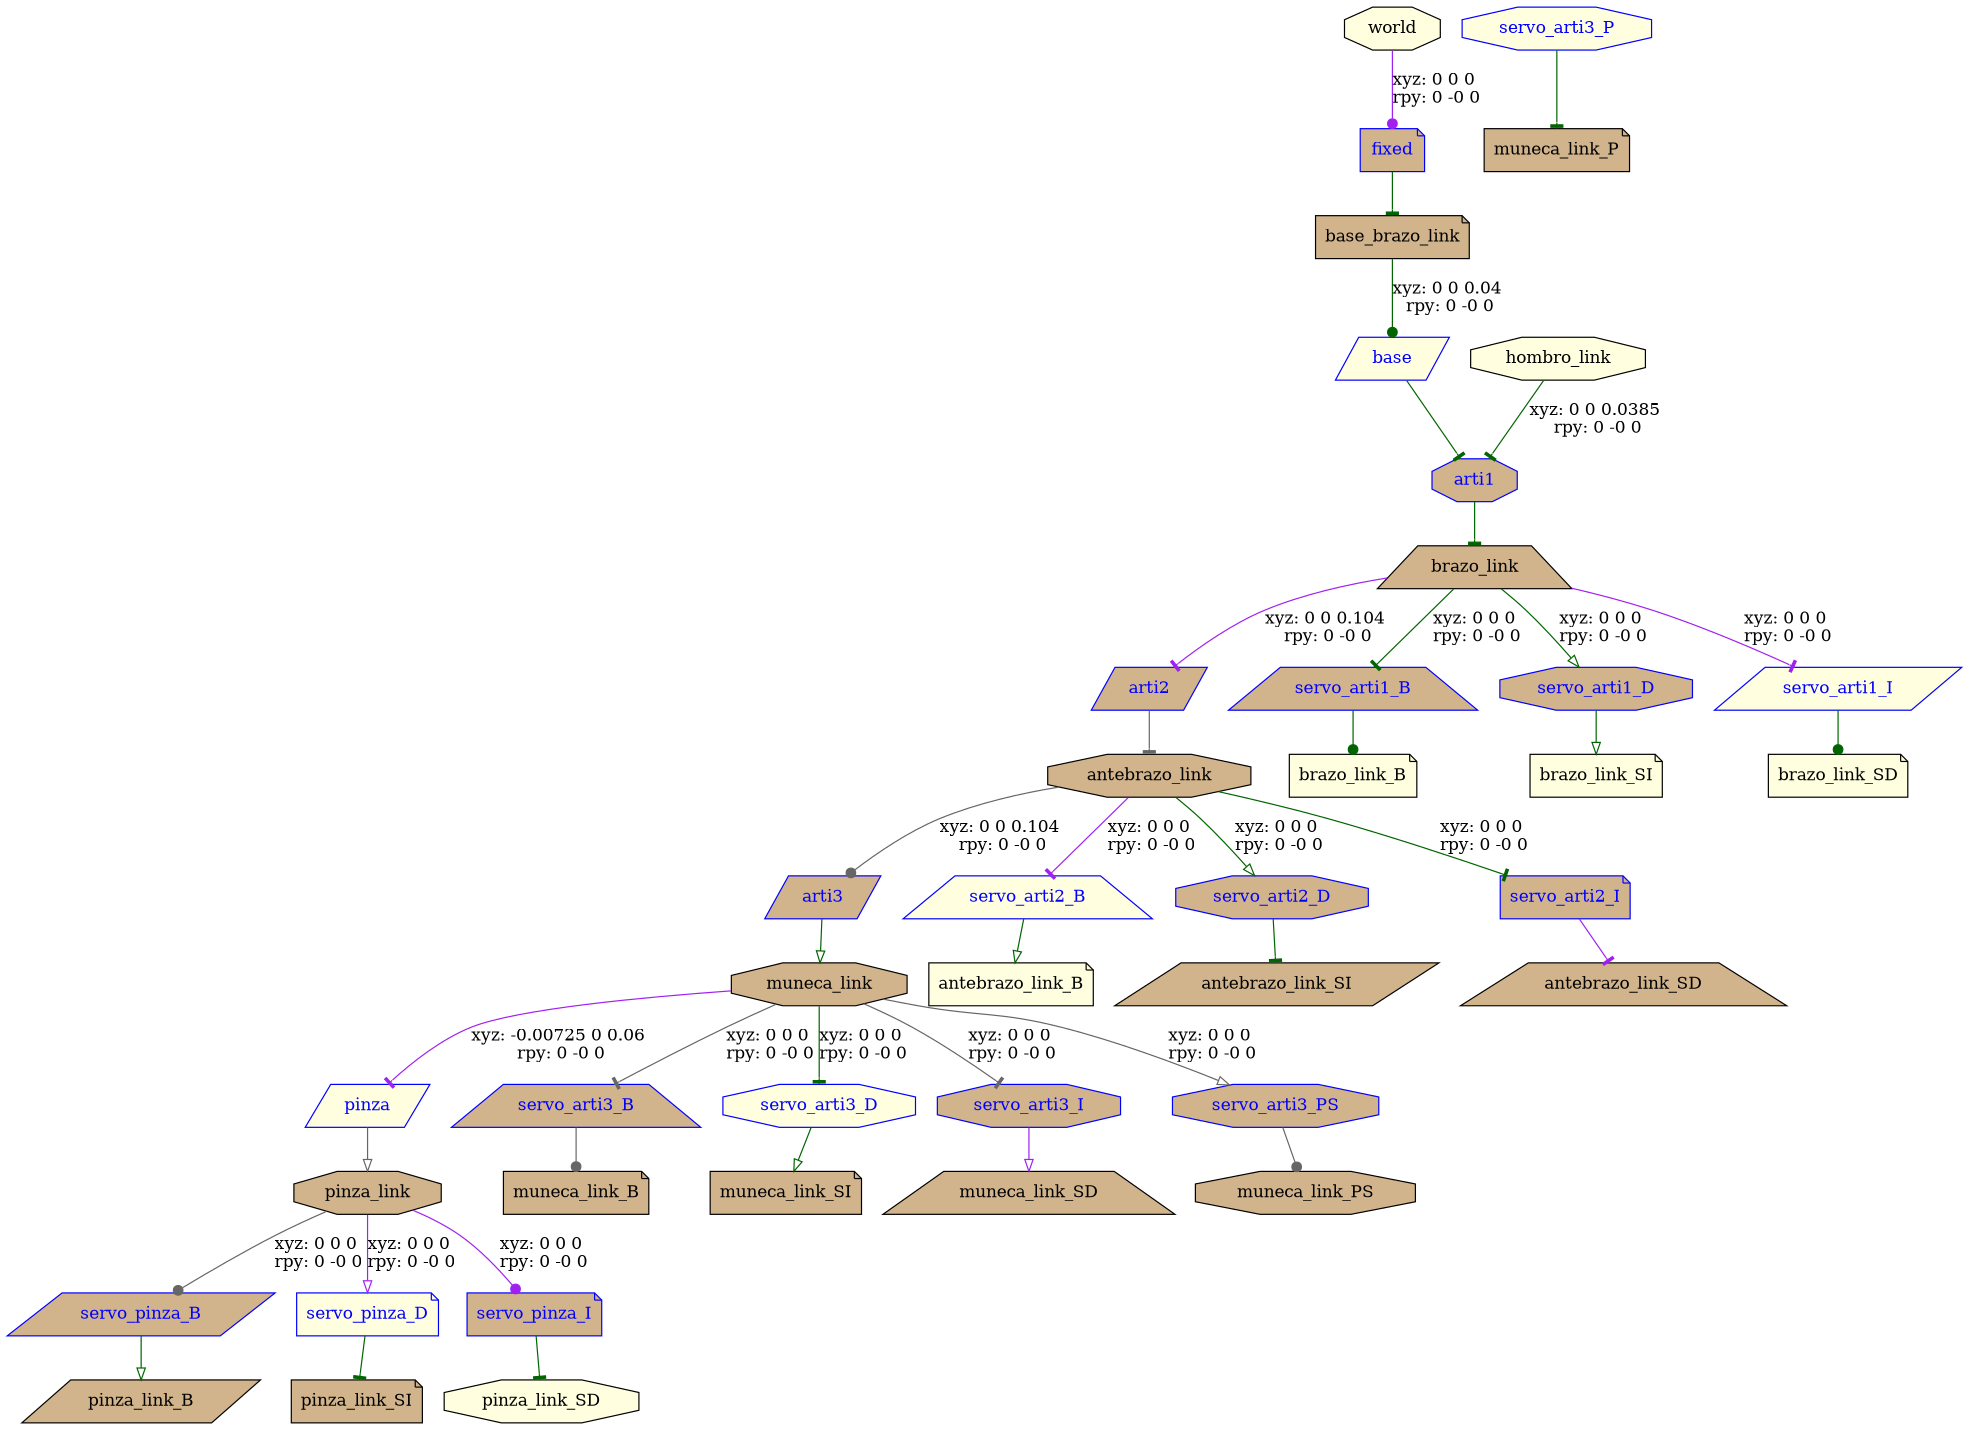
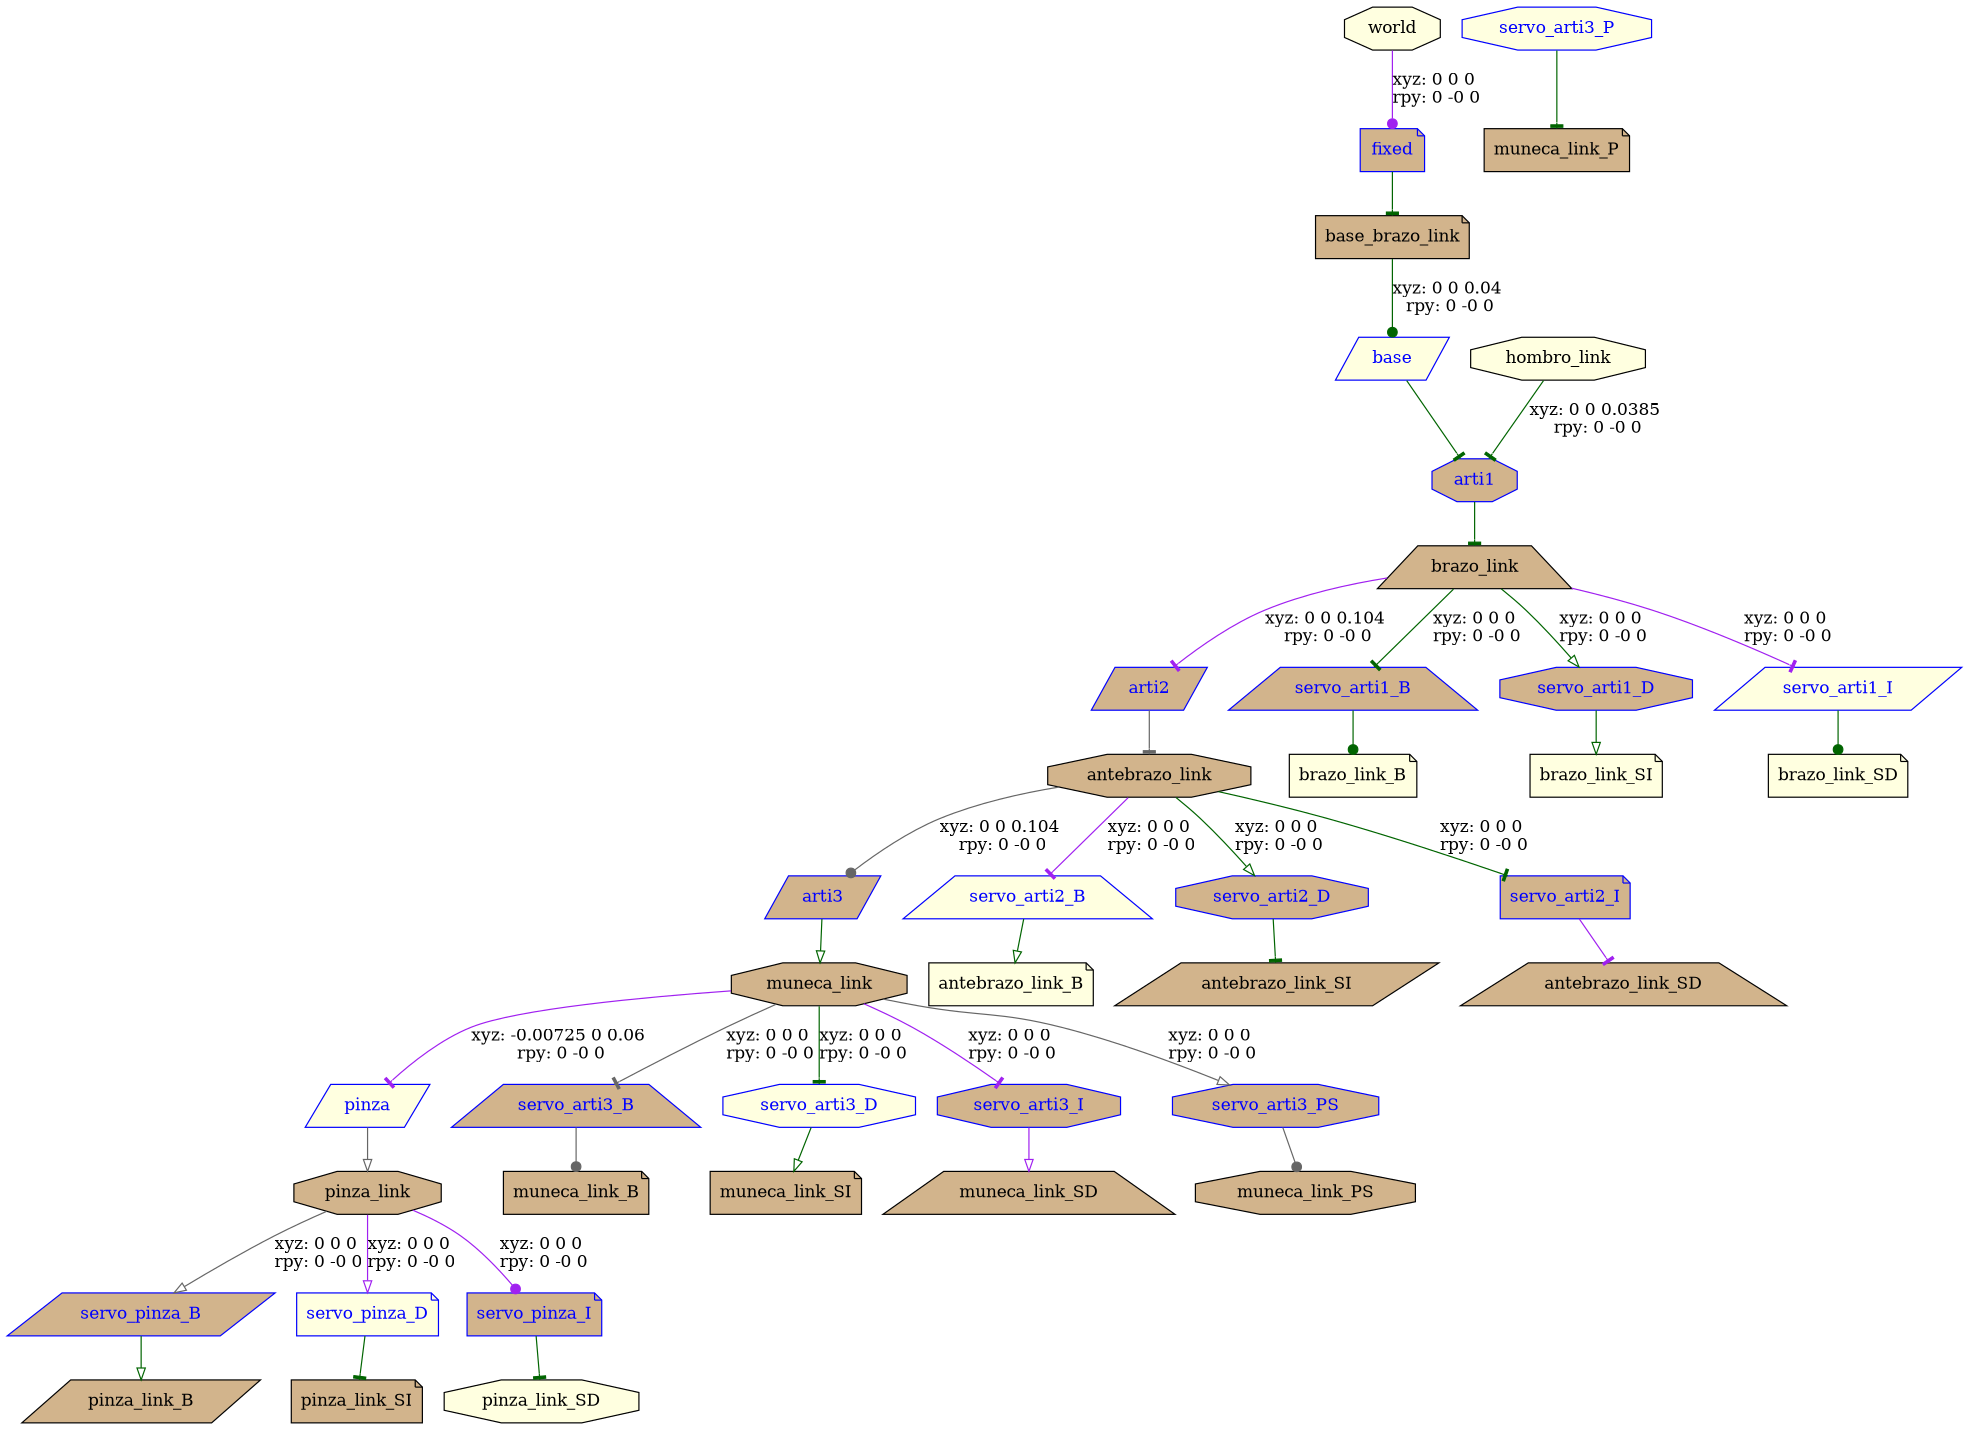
edge "muneca_link" -> "servo_arti3_I": color gray40 -> purple
edge "pinza_link" -> "servo_pinza_B": arrowhead dot -> onormal
